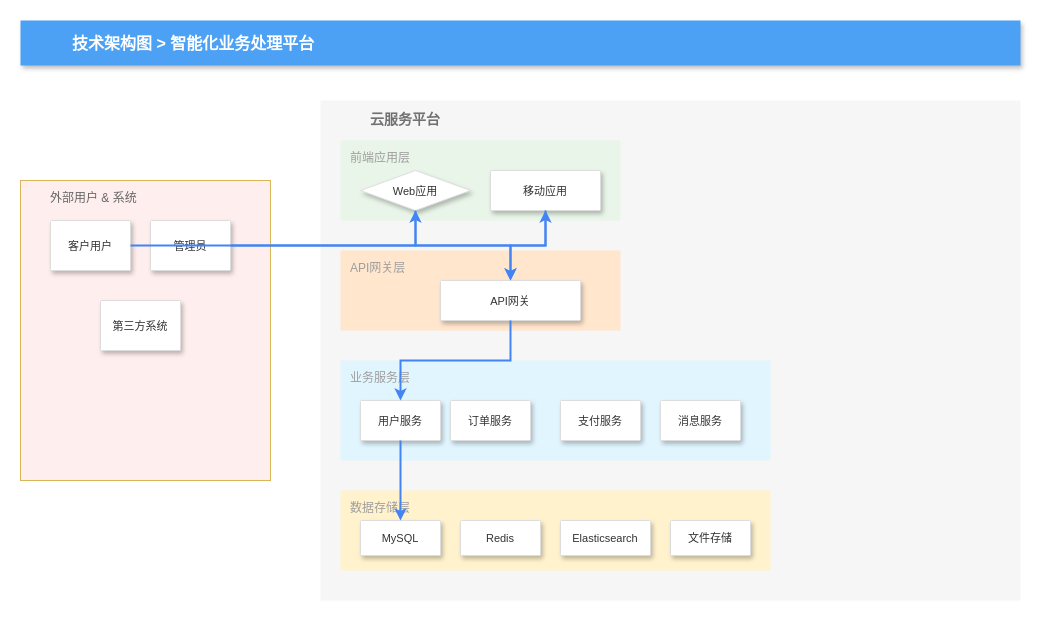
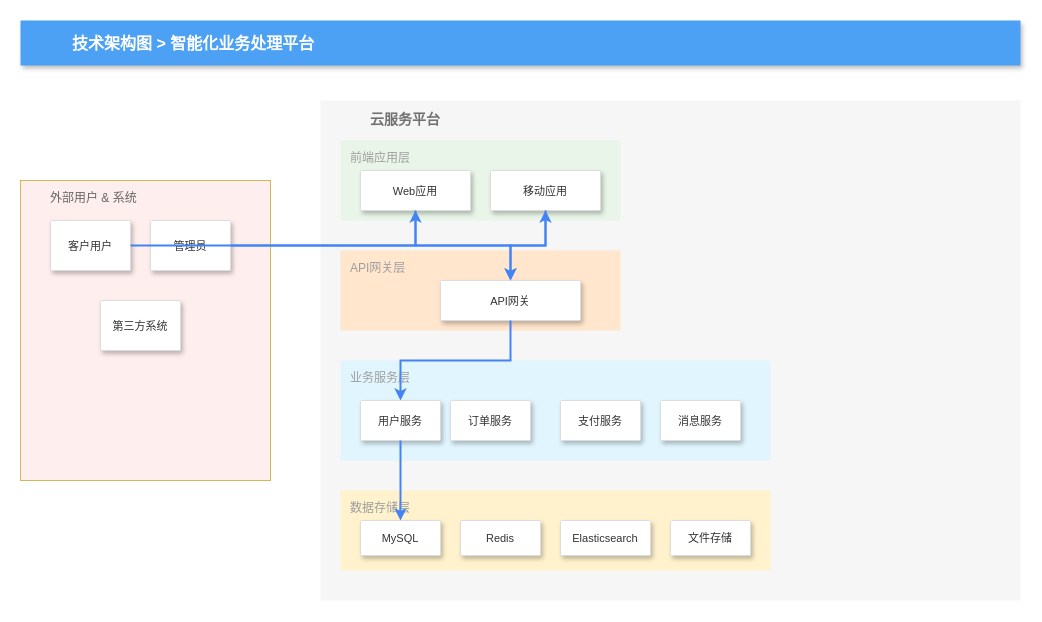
node "Web应用": shape diamond -> rounded rectangle
